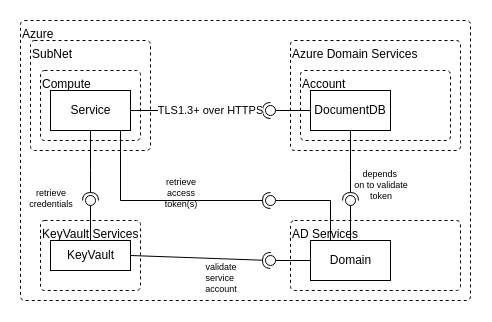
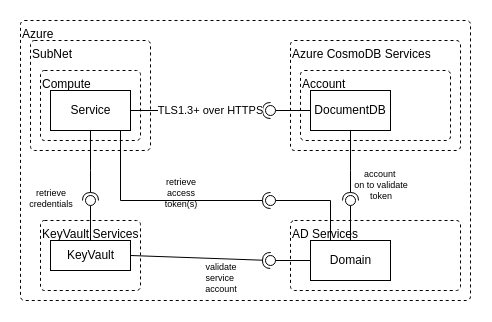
node "Azure Domain Services": label "Azure Domain Services" -> "Azure CosmoDB Services"
node "depends on to validatetoken": label "depends on to validatetoken" -> "account on to validatetoken"
